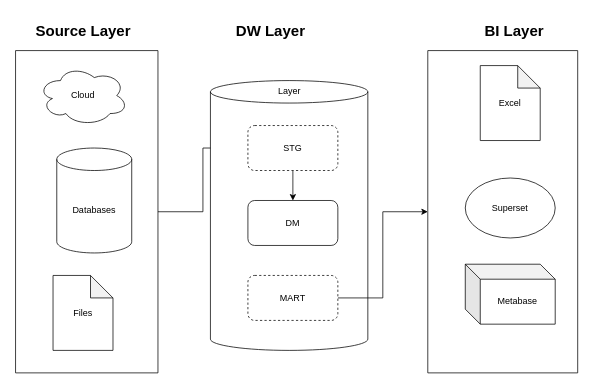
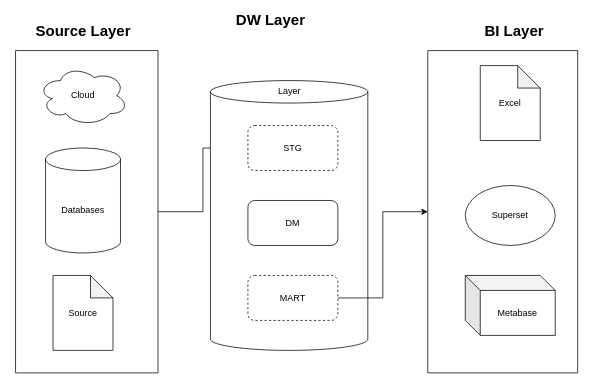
node "DW Layer": moved (270, 30) -> (270, 19)
edge "STG" -> "DM": removed
node "Databases": moved (94, 201) -> (83, 201)
node "Superset": moved (510, 208) -> (510, 216)
node "Metabase": moved (510, 294) -> (510, 306)
node "Files": label "Files" -> "Source"
